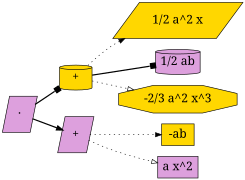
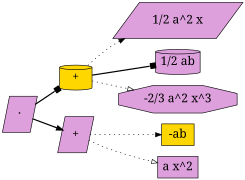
node "1/2 a^2 x": fillcolor gold -> plum
node "-2/3 a^2 x^3": fillcolor gold -> plum
